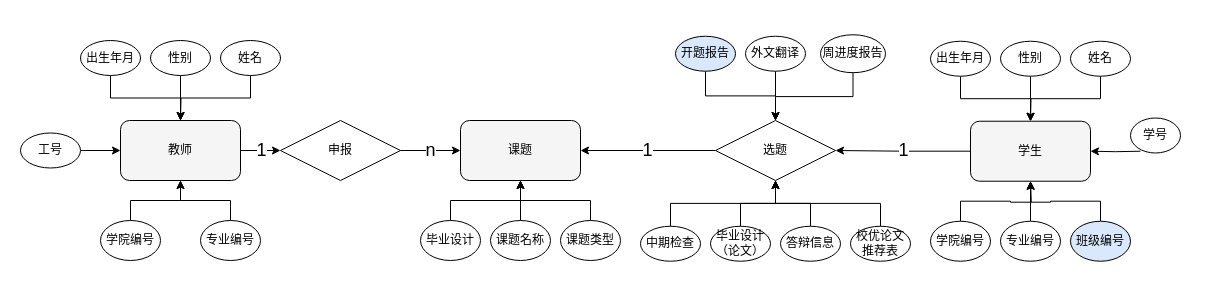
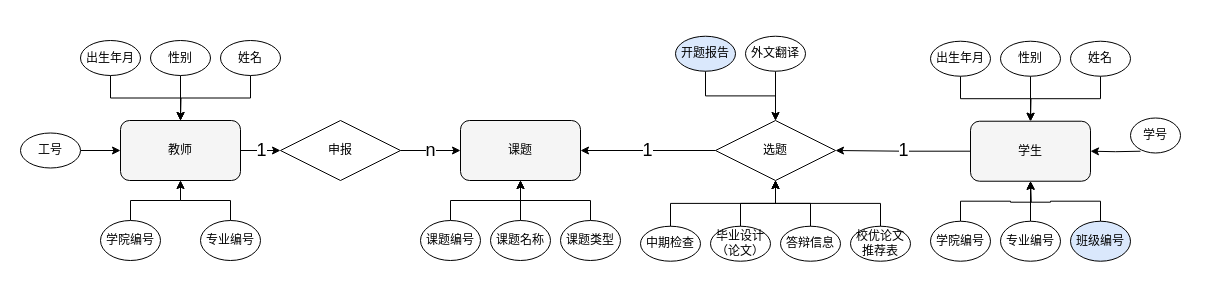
node "周进度报告": removed
edge "周进度报告" -> "选题": removed
node "毕业设计": label "毕业设计" -> "课题编号"
